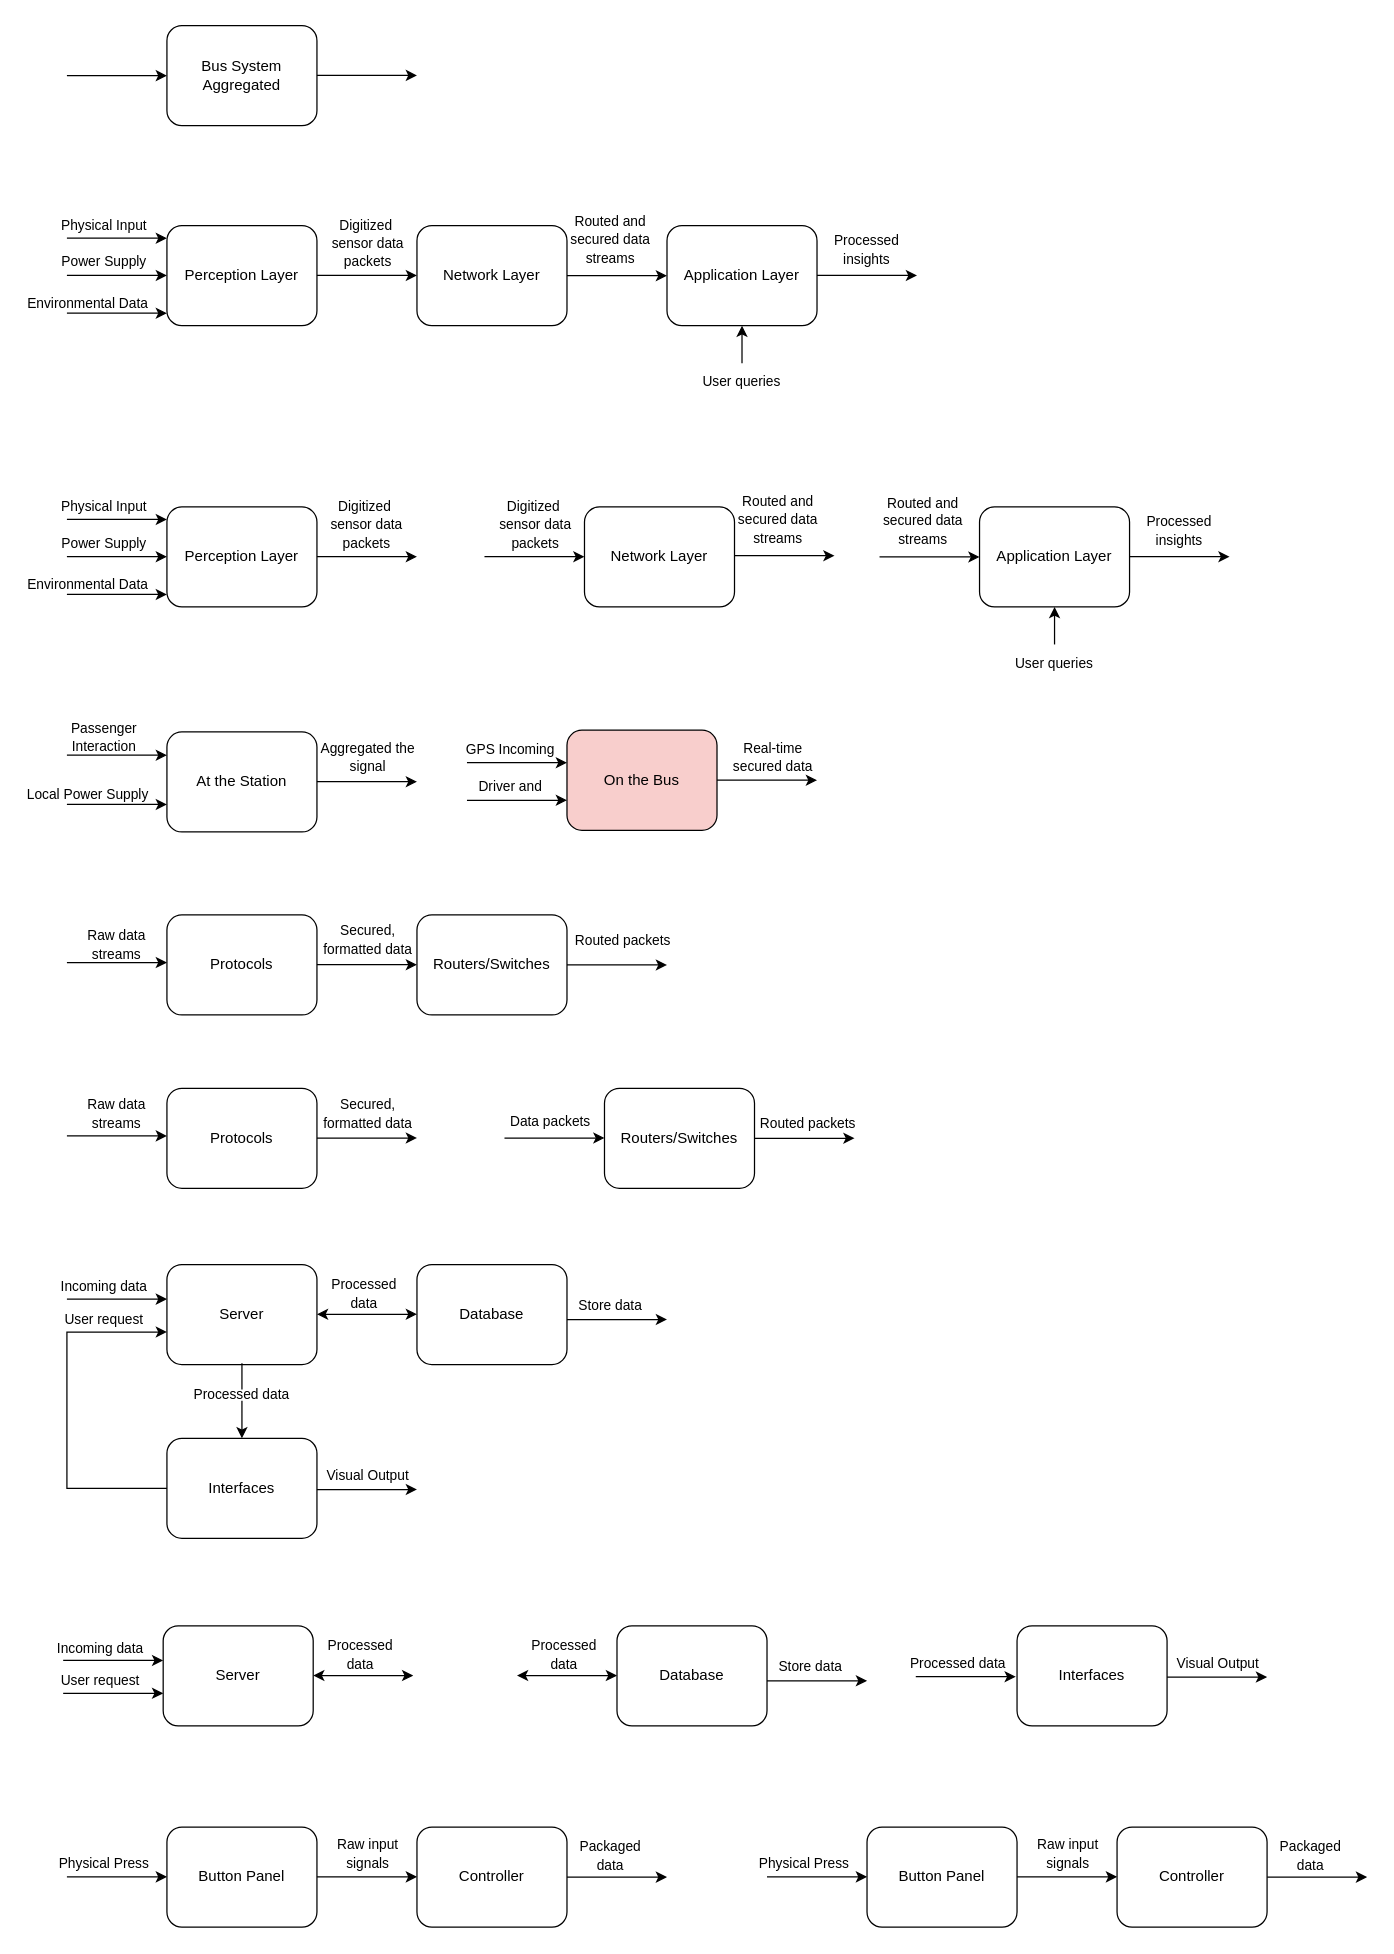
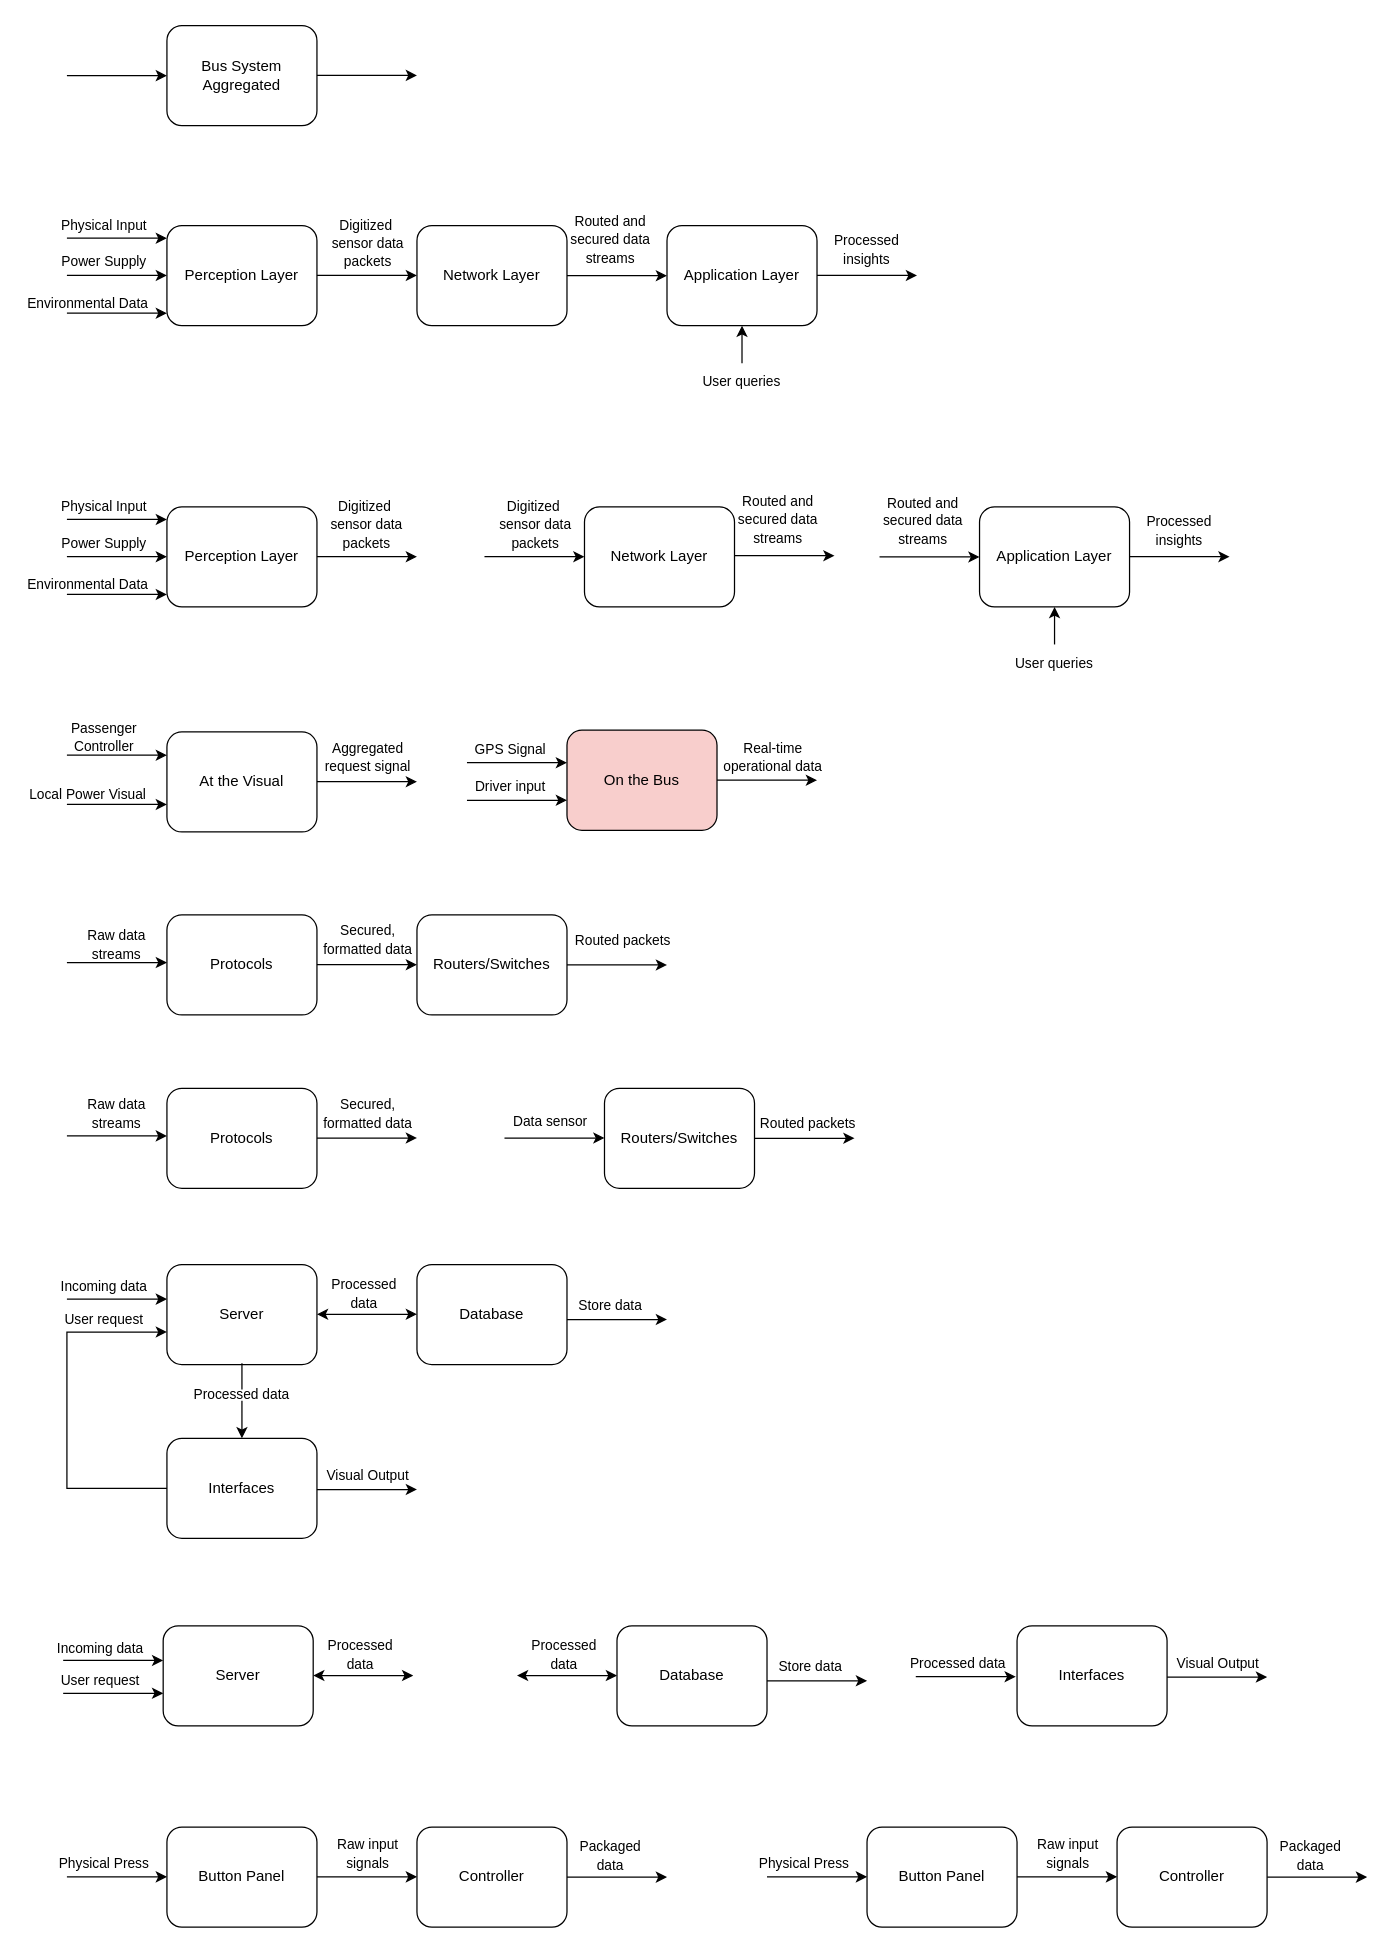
node "Passenger Interaction": label "Passenger Interaction" -> "Passenger Controller"
node "GPS Incoming": label "GPS Incoming" -> "GPS Signal"
node "Aggregated the signal": label "Aggregated the signal" -> "Aggregated request signal"
node "Real-time secured data": label "Real-time secured data" -> "Real-time operational data"
node "At the Station": label "At the Station" -> "At the Visual"
node "Driver and": label "Driver and" -> "Driver input"
node "Local Power Supply": label "Local Power Supply" -> "Local Power Visual"
node "Data packets": label "Data packets" -> "Data sensor"
